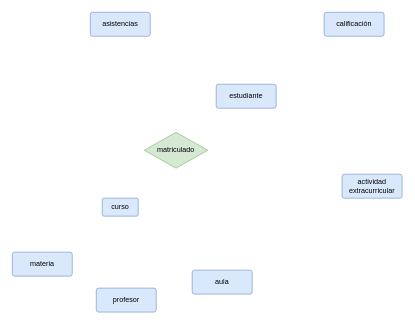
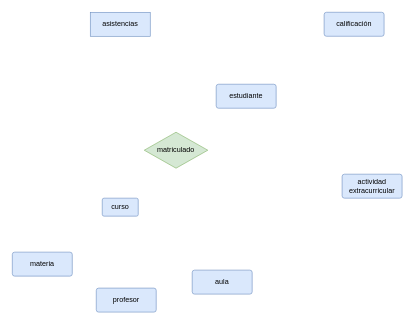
node "asistencias": shape rounded rectangle -> rectangle
